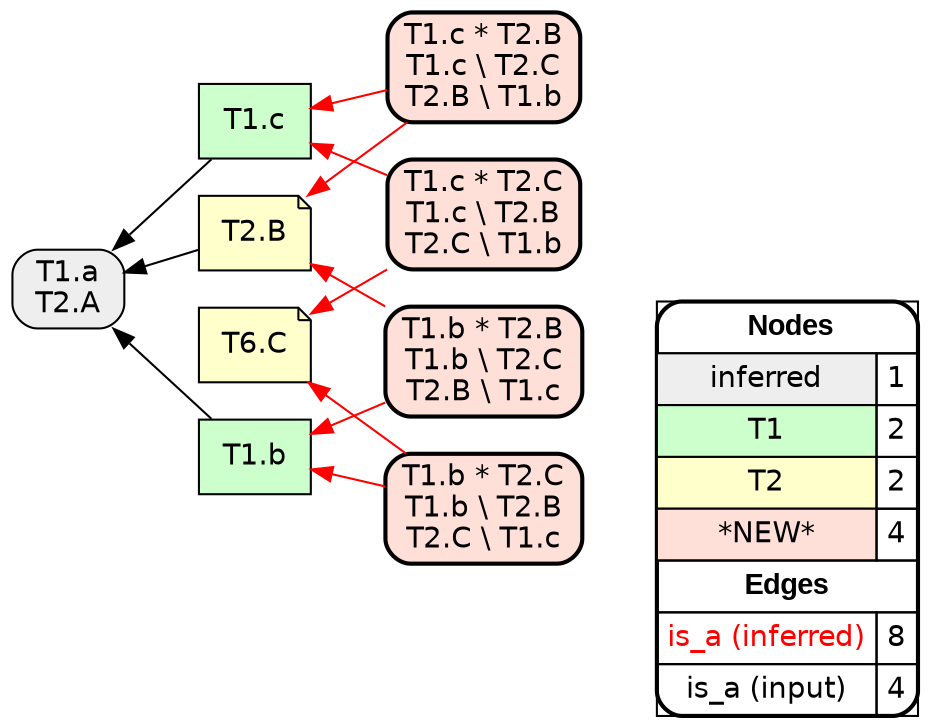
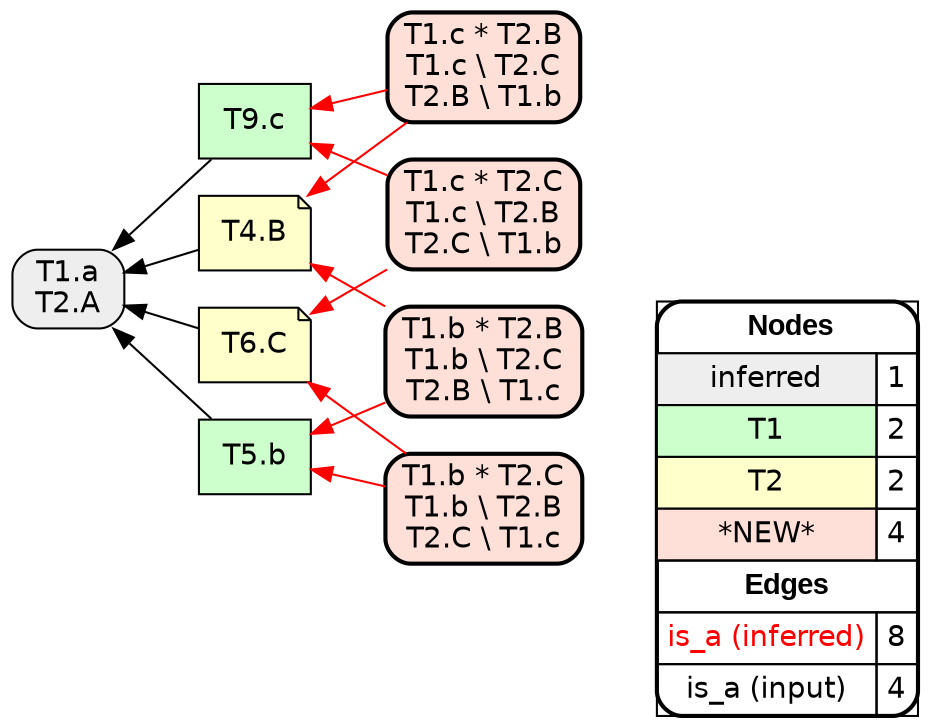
node "T1.c": label "T1.c" -> "T9.c"
node "T2.B": label "T2.B" -> "T4.B"
edge "T6.C" -> "T1.a T2.A": added
node "T1.b": label "T1.b" -> "T5.b"
